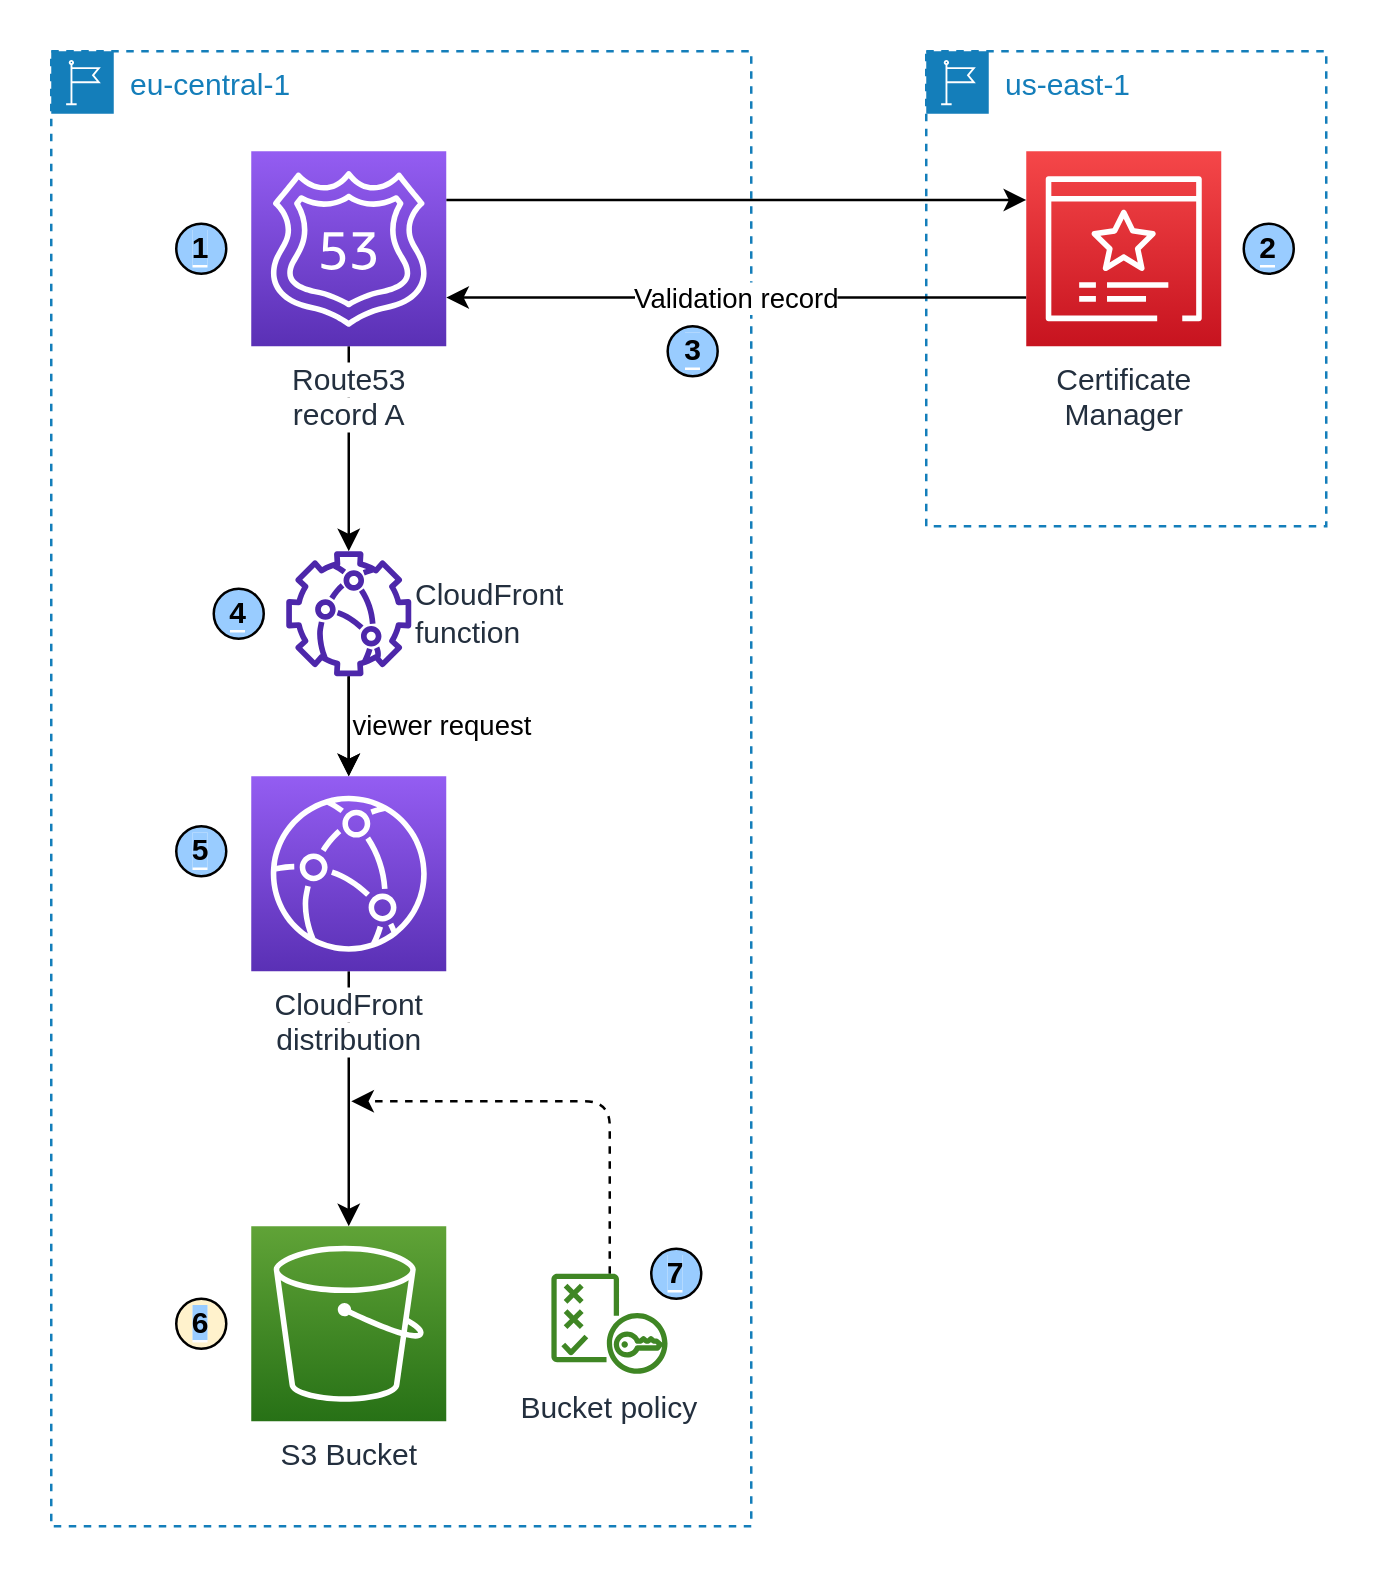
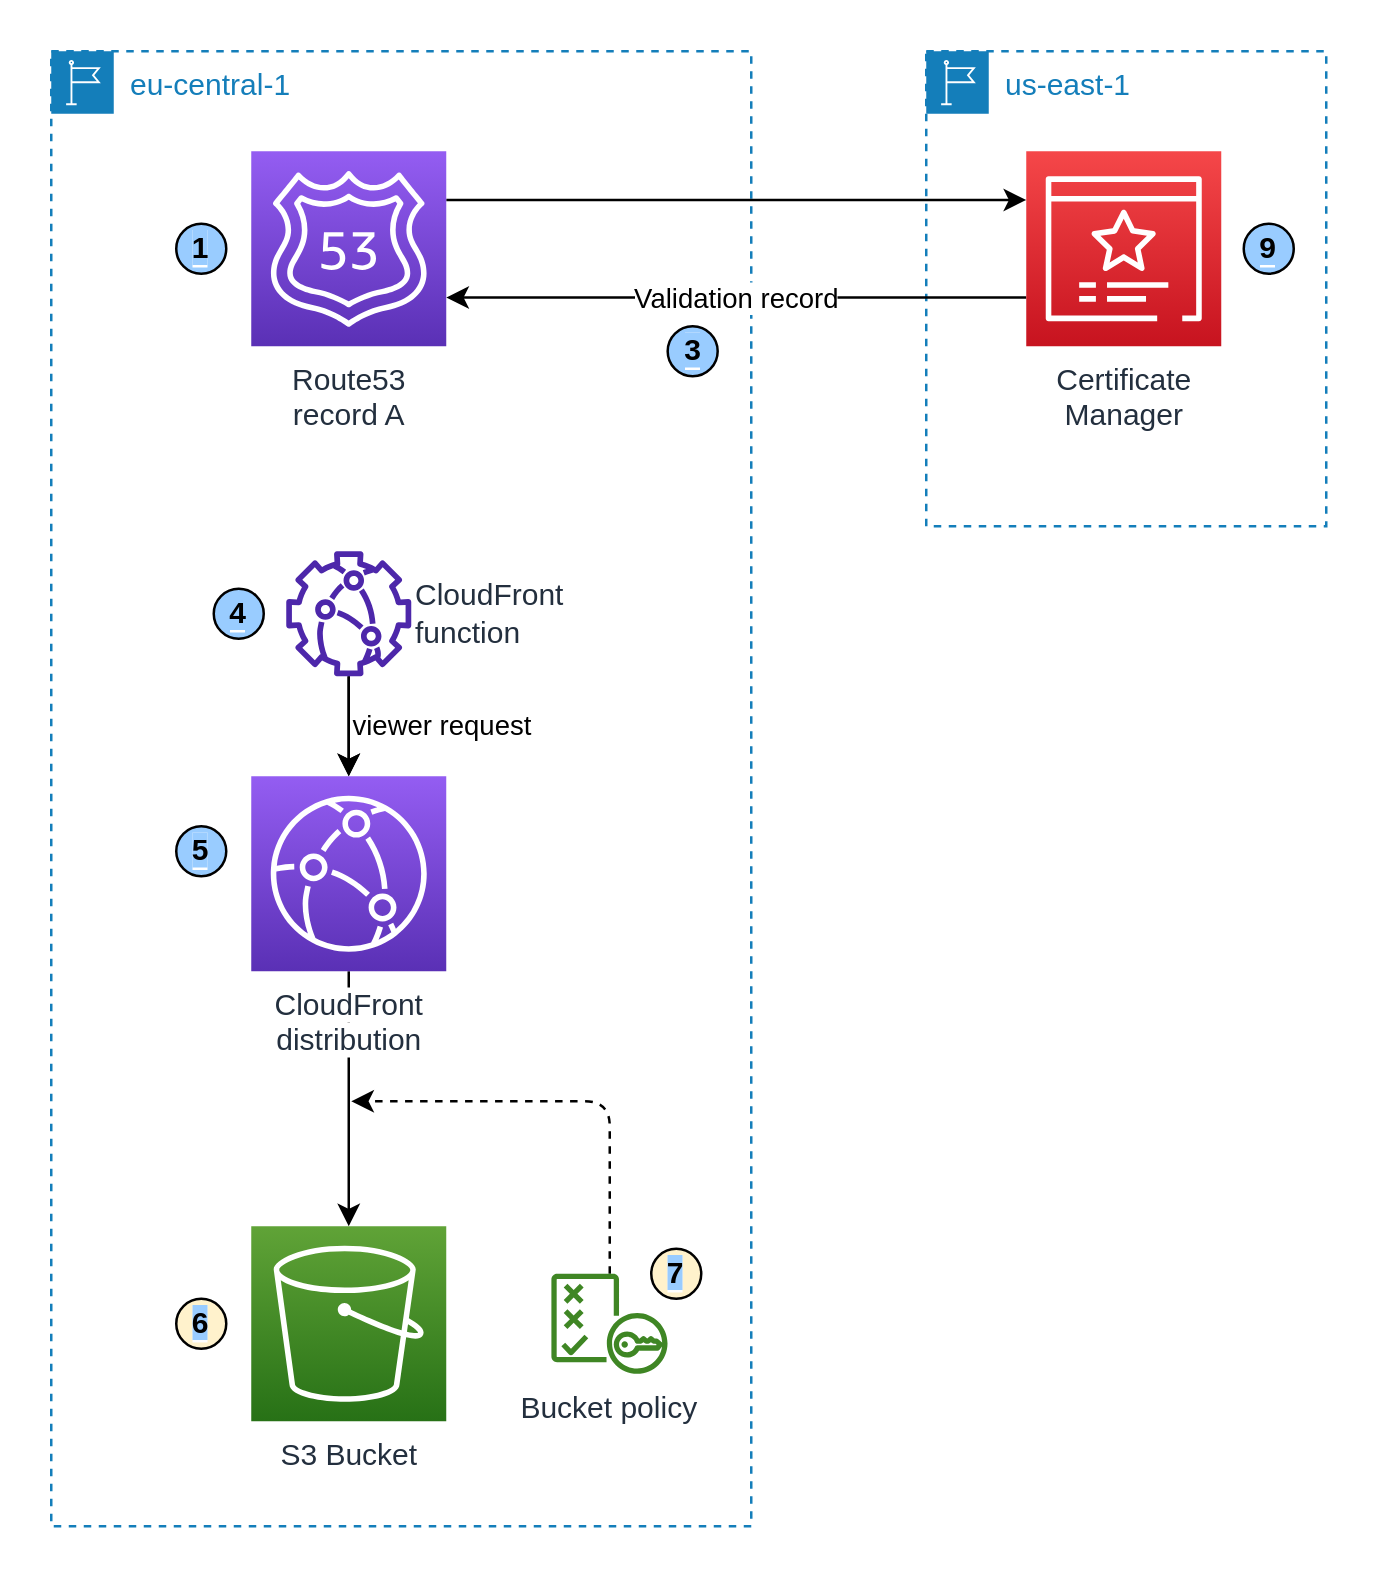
node "2": label "2" -> "9"
edge "Route53 record A" -> "CloudFront function": removed
node "7": fillcolor #99ccff -> #fff2cc
